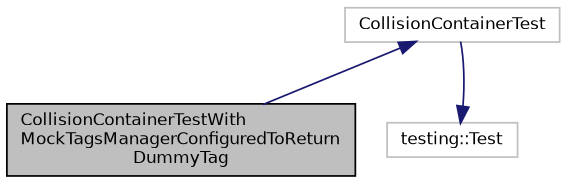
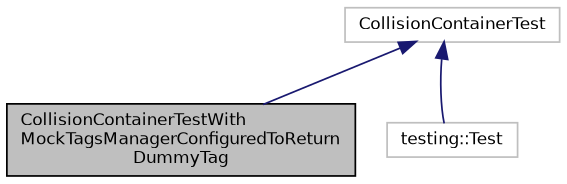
edge "CollisionContainerTest" -> "testing::Test": reversed
